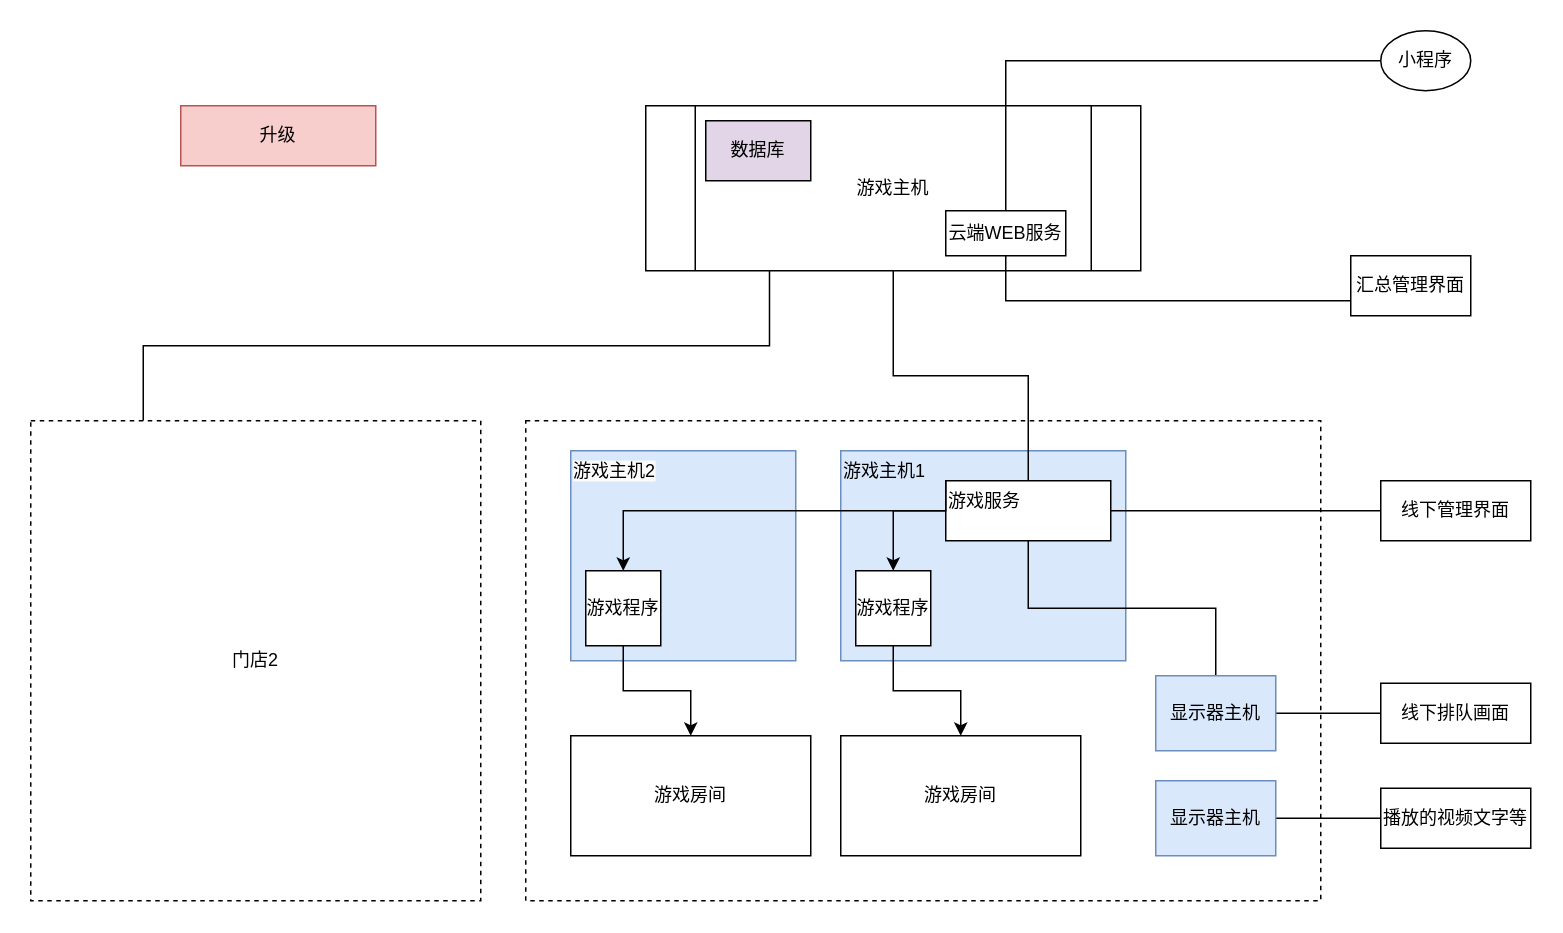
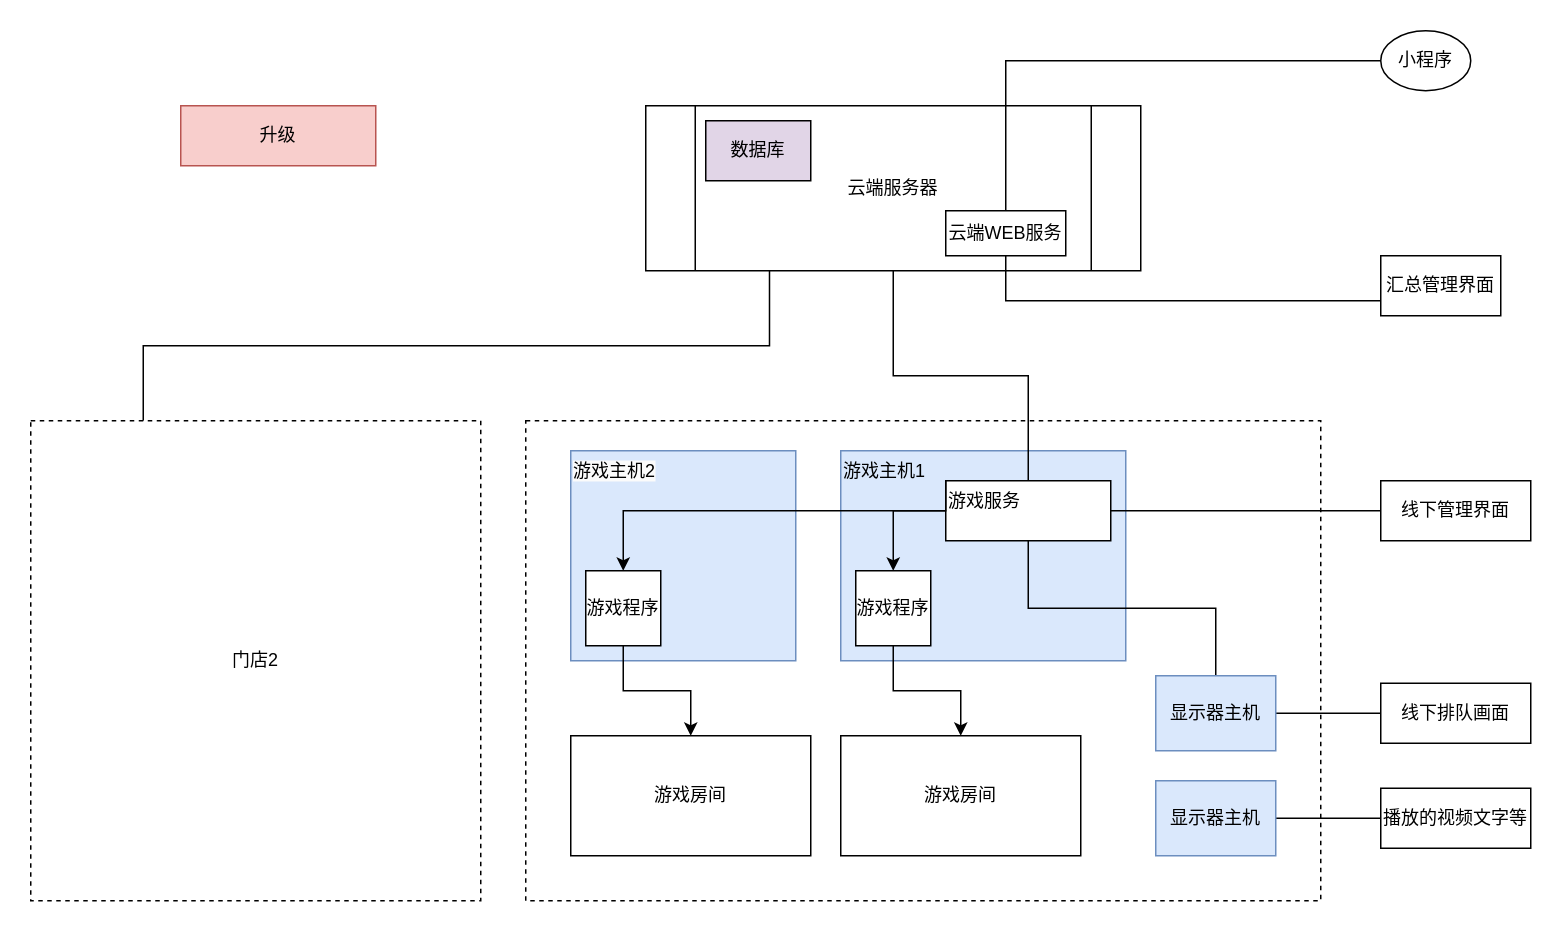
node "游戏主机": label "游戏主机" -> "云端服务器"
node "汇总管理界面": moved (1411, 286) -> (1441, 286)
